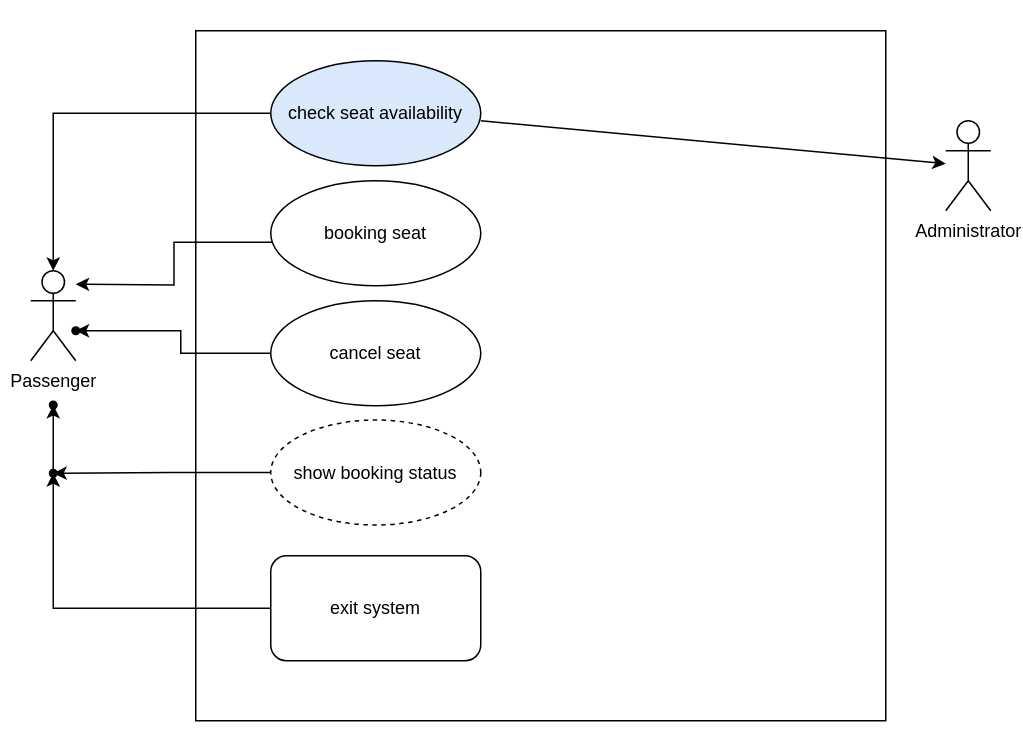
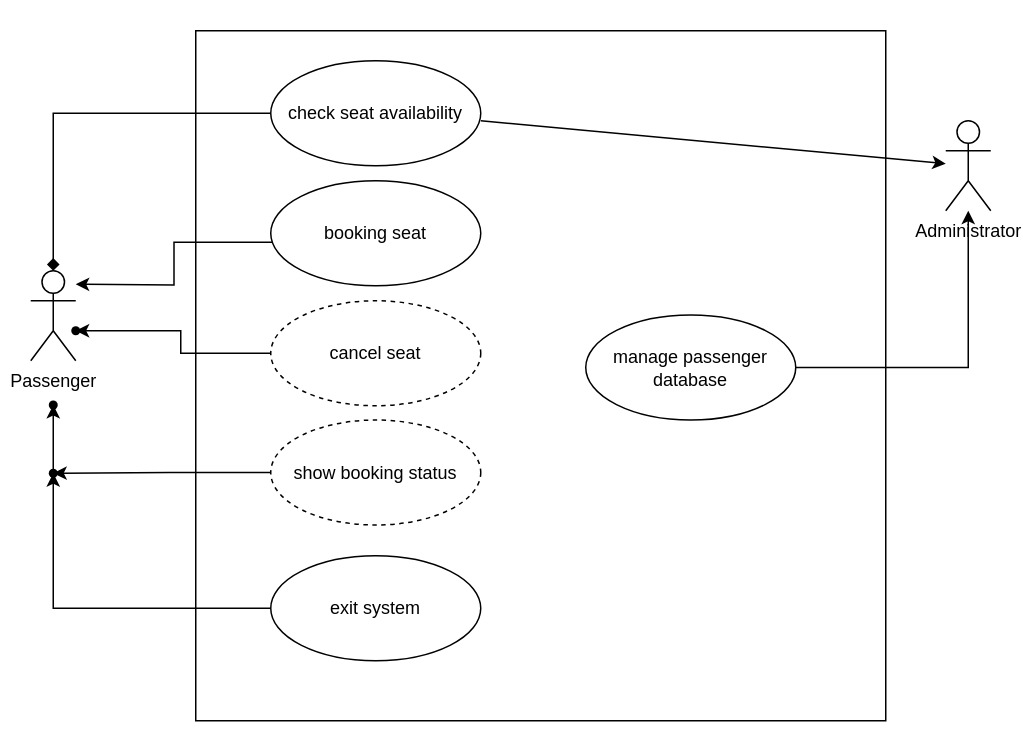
node "check seat availability": fillcolor #dae8fc -> #ffffff
edge "check seat availability" -> "Passenger": arrowhead classic -> diamond
node "cancel seat": style solid -> dashed
node "manage passenger database": added
edge "manage passenger database" -> "Administrator": added
node "exit system": shape rounded rectangle -> ellipse
